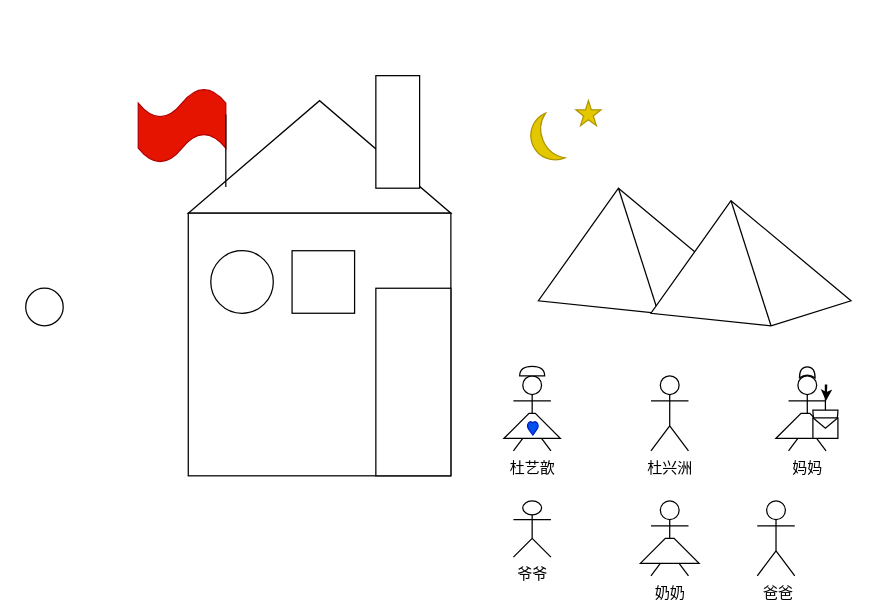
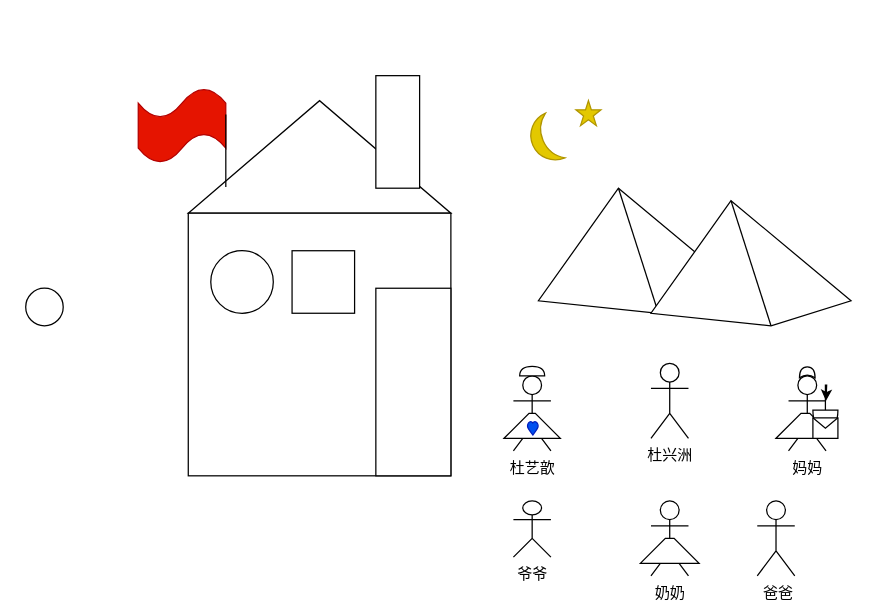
node "杜兴洲": moved (669, 413) -> (669, 401)
